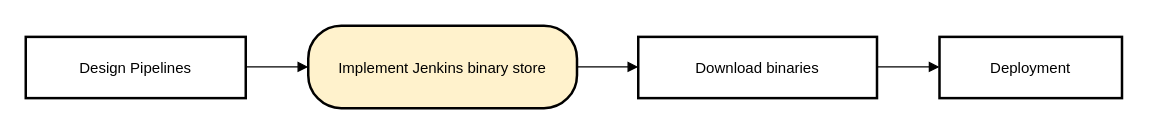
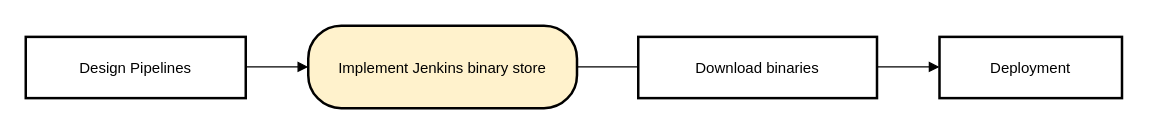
edge "Implement Jenkins binary store" -> "Download binaries": arrowhead block -> none
